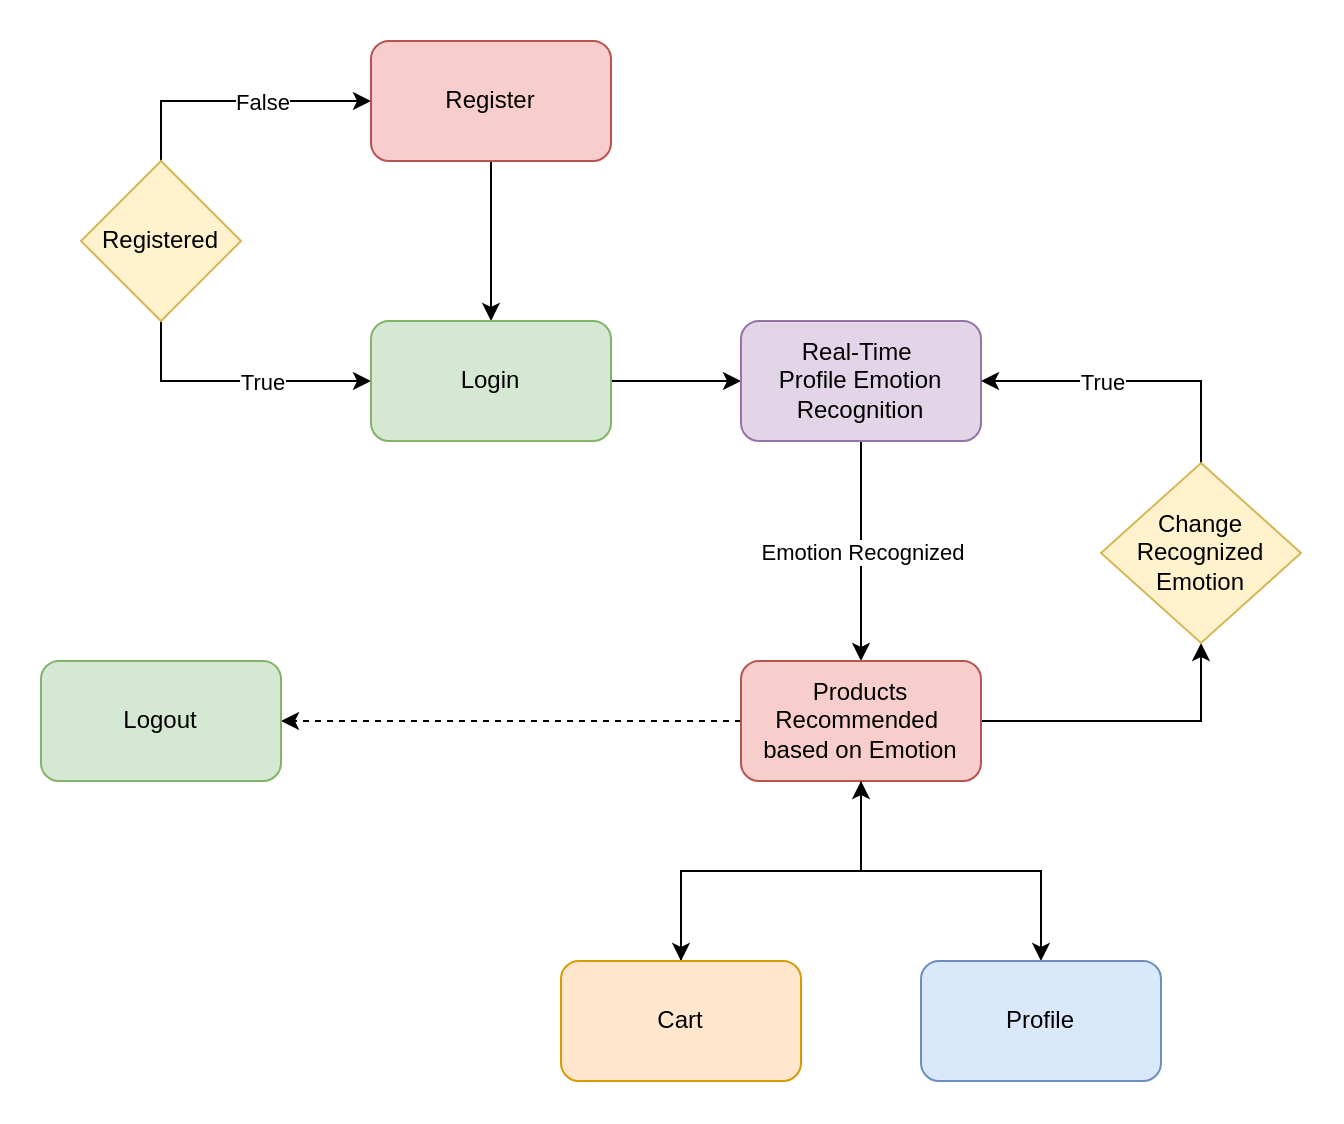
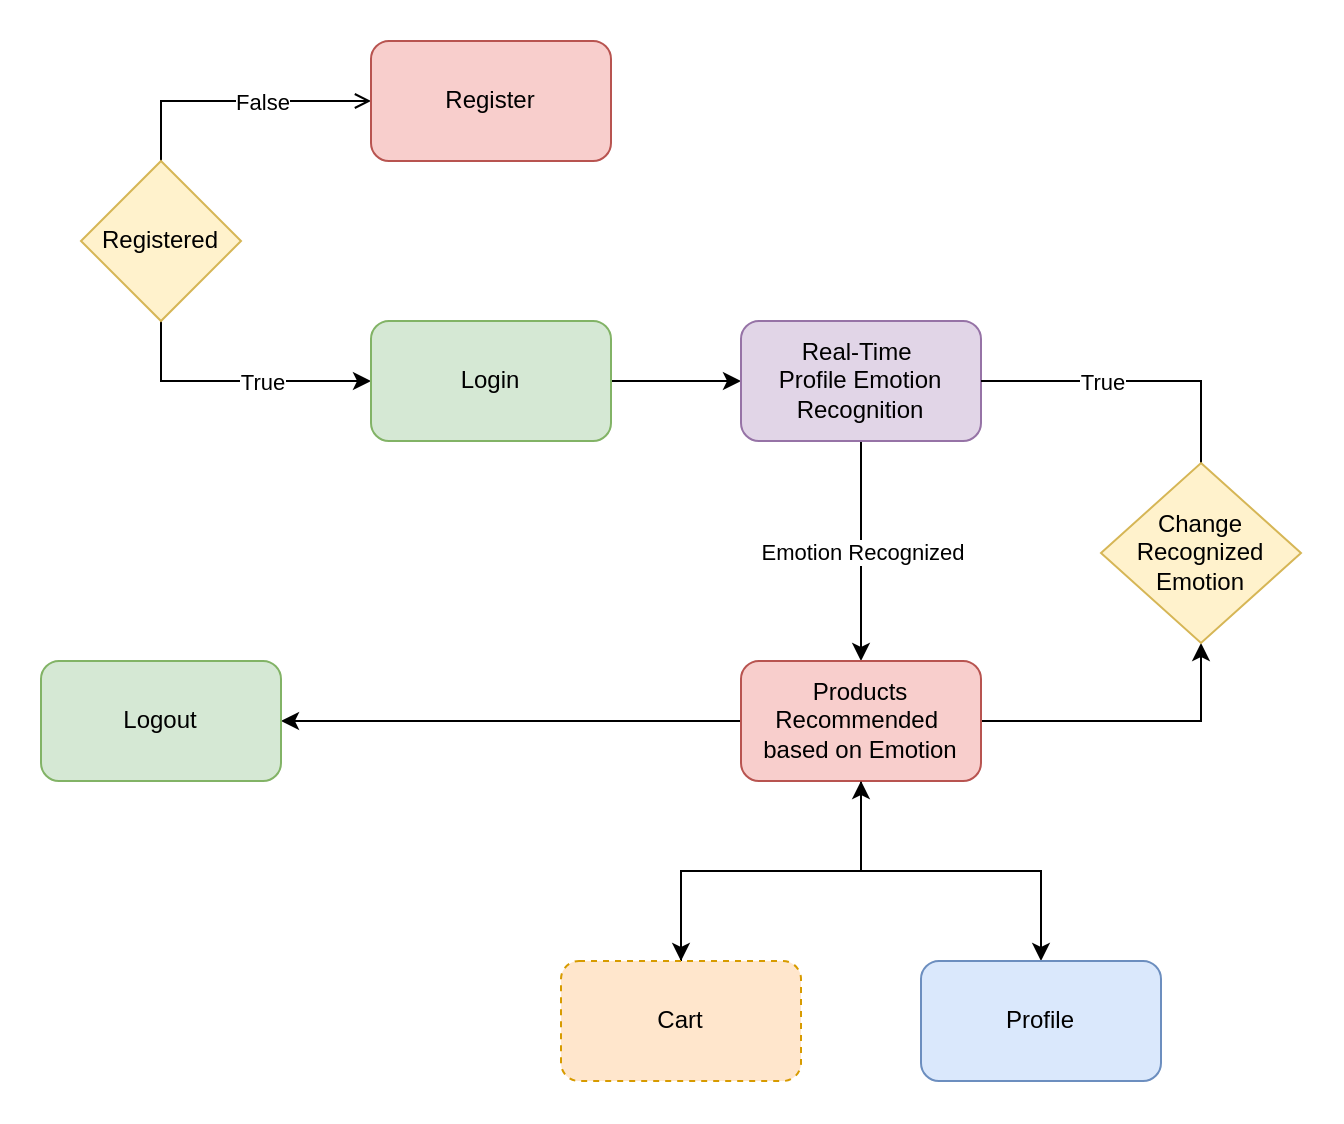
edge "Registered" -> "Register": arrowhead classic -> open
edge "Register" -> "Login": removed
edge "Change Recognized Emotion" -> "Real-Time Profile Emotion Recognition": arrowhead classic -> none
edge "Products Recommended based on Emotion" -> "Logout": style dashed -> solid
node "Cart": style solid -> dashed
